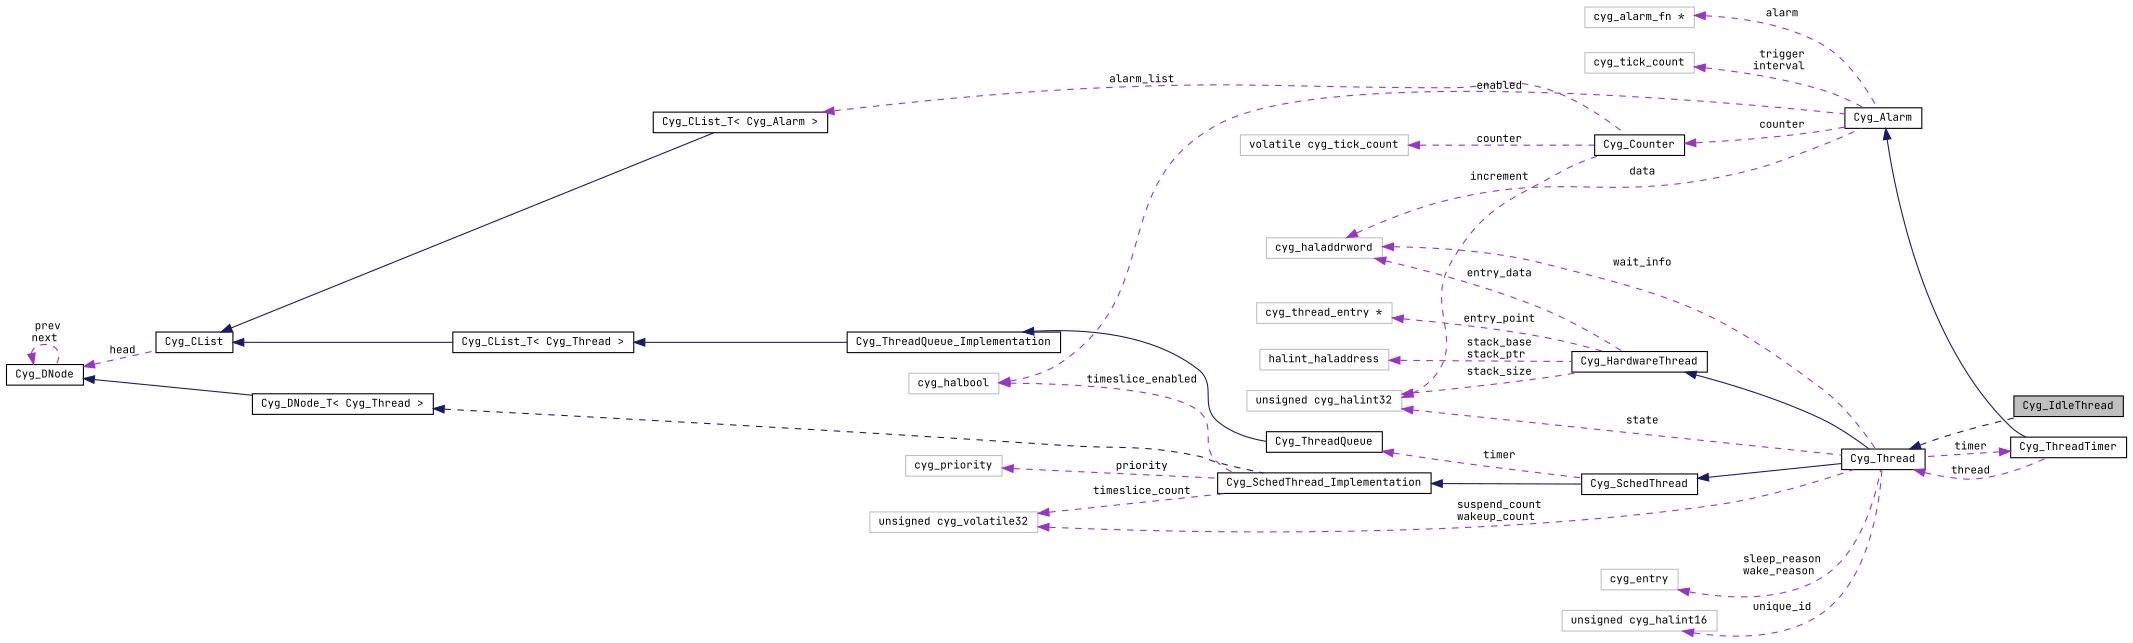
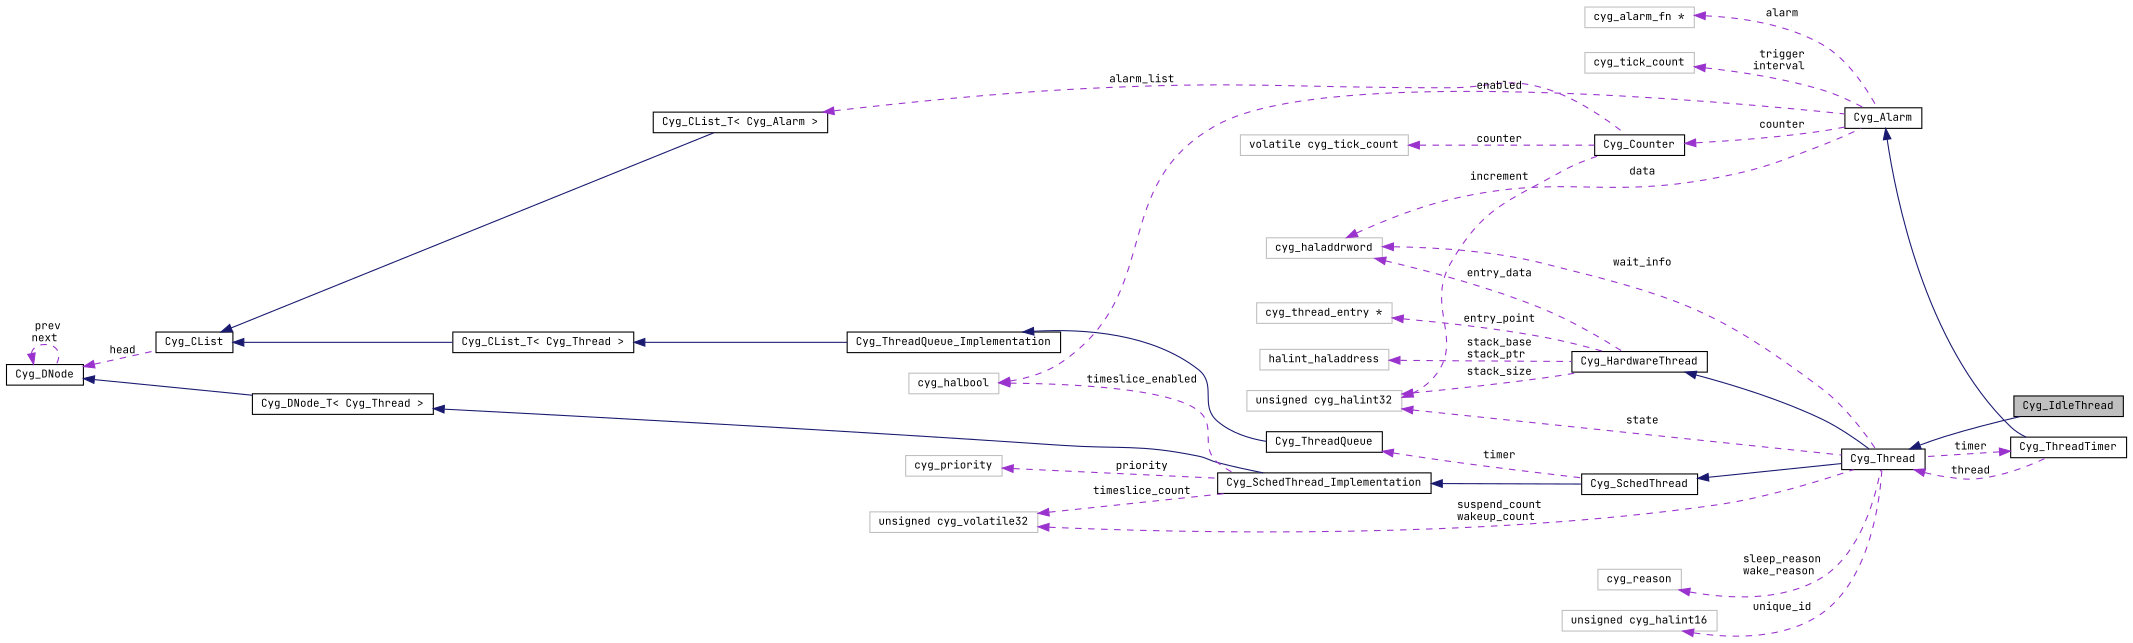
edge "Cyg_IdleThread" -> "Cyg_Thread": style dashed -> solid
edge "Cyg_SchedThread_Implementation" -> "Cyg_DNode_T< Cyg_Thread >": style dashed -> solid
node "cyg_entry": label "cyg_entry" -> "cyg_reason"
